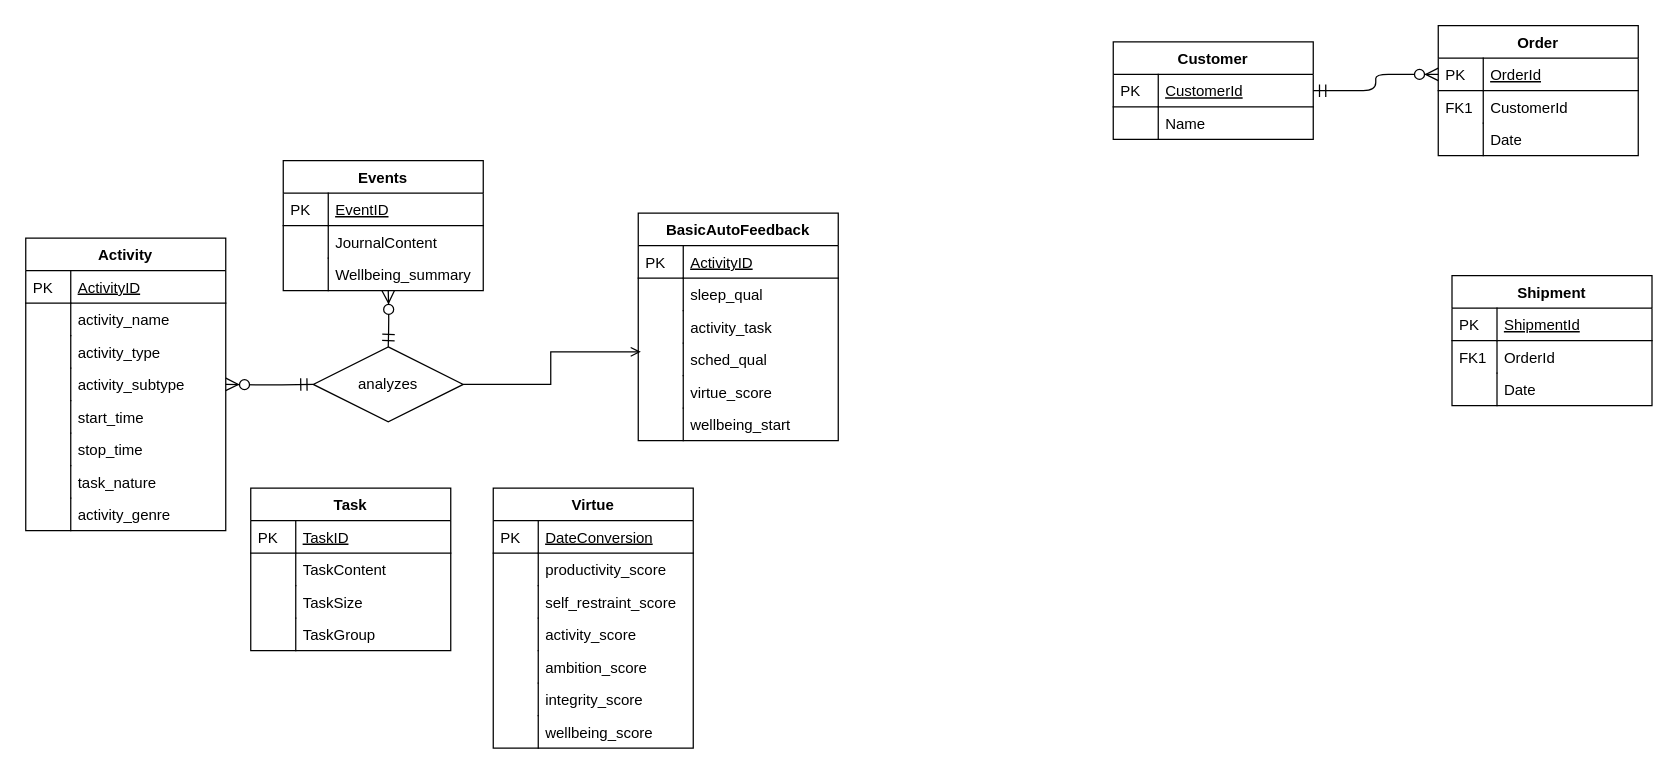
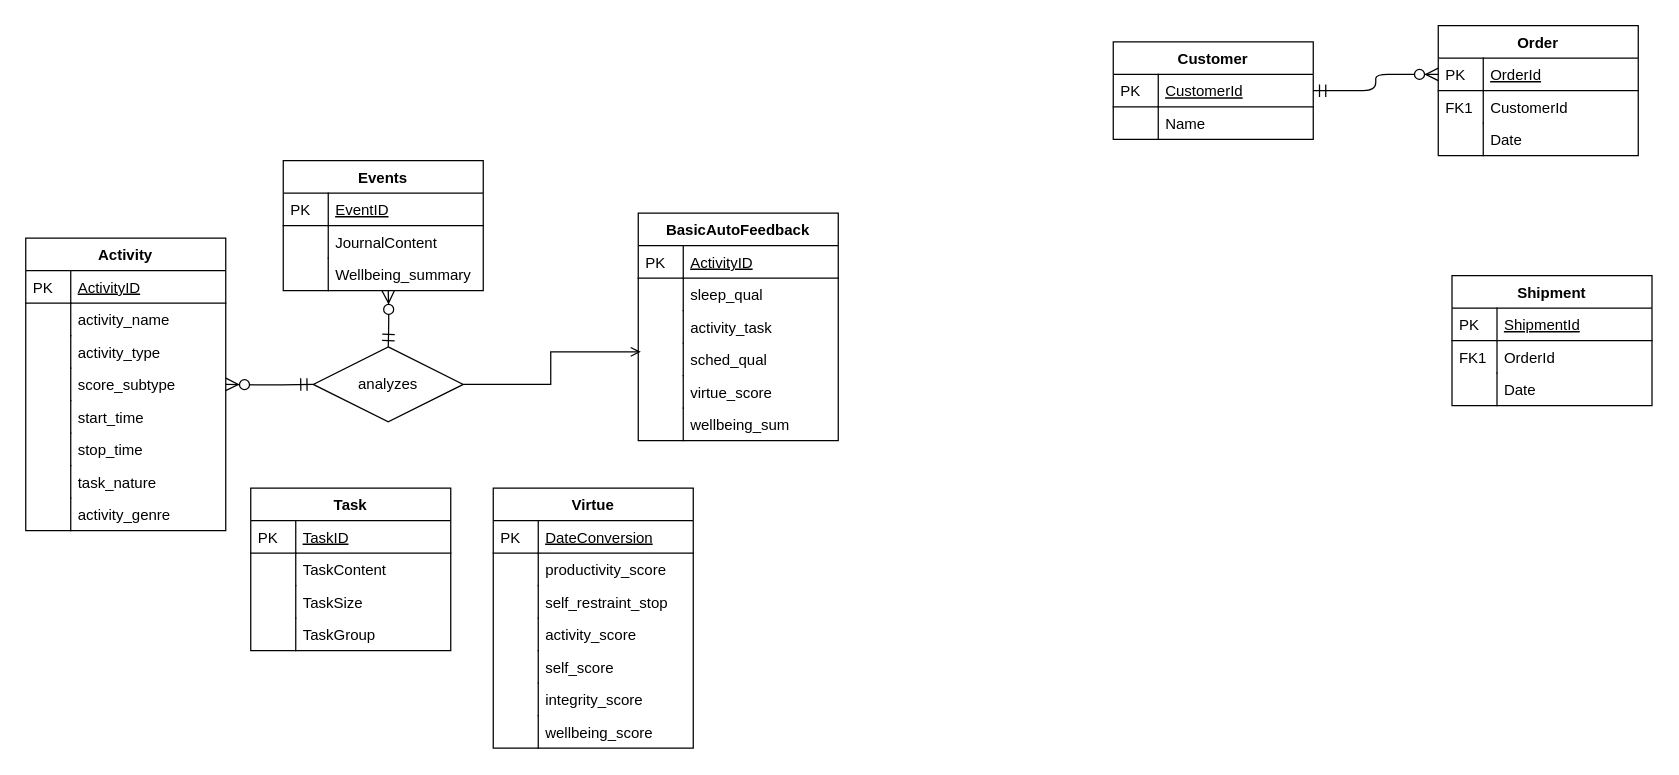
node "activity_subtype": label "activity_subtype" -> "score_subtype"
node "wellbeing_start": label "wellbeing_start" -> "wellbeing_sum"
node "self_restraint_score": label "self_restraint_score" -> "self_restraint_stop"
node "ambition_score": label "ambition_score" -> "self_score"
